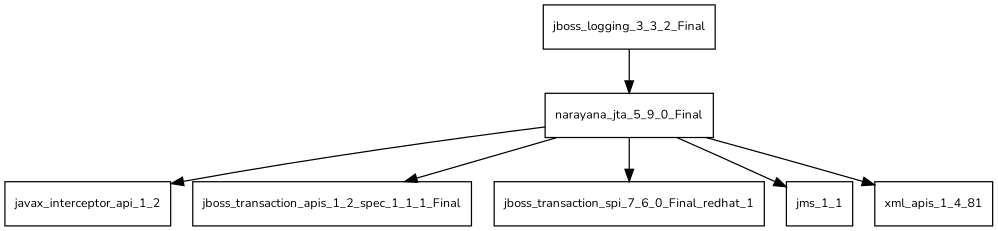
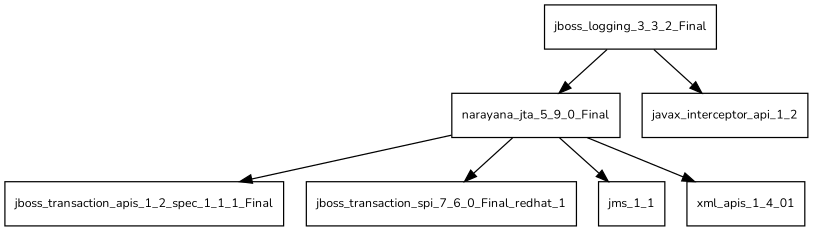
edge "narayana_jta_5_9_0_Final" -> "javax_interceptor_api_1_2": now "jboss_logging_3_3_2_Final" -> "javax_interceptor_api_1_2"
node "xml_apis_1_4_81": label "xml_apis_1_4_81" -> "xml_apis_1_4_01"
